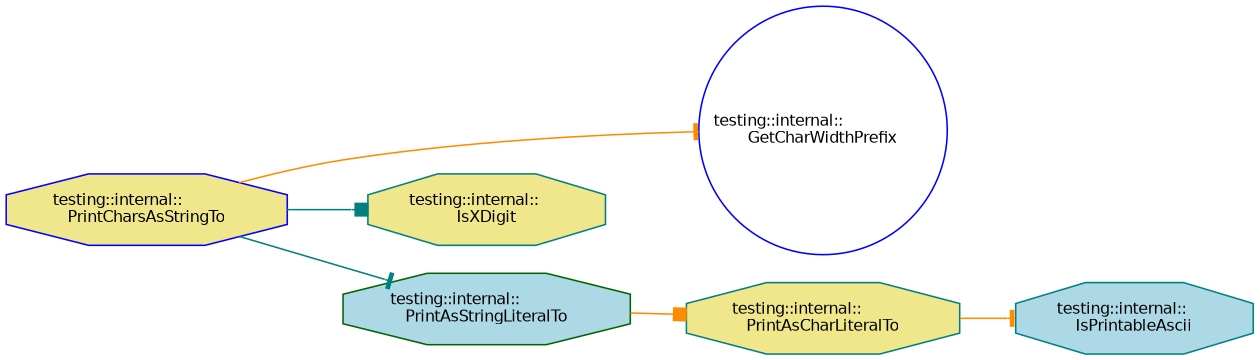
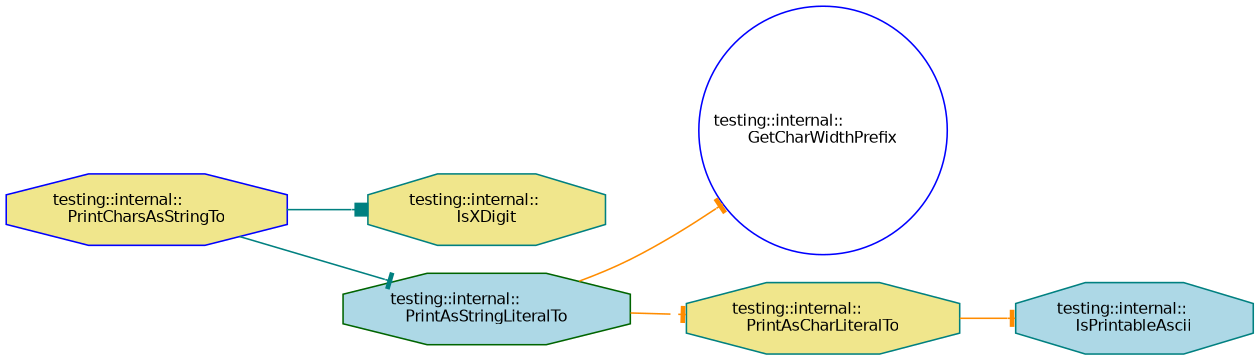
edge "testing::internal:: PrintCharsAsStringTo" -> "testing::internal:: GetCharWidthPrefix": now "testing::internal:: PrintAsStringLiteralTo" -> "testing::internal:: GetCharWidthPrefix"
edge "testing::internal:: PrintAsStringLiteralTo" -> "testing::internal:: PrintAsCharLiteralTo": arrowhead box -> tee
